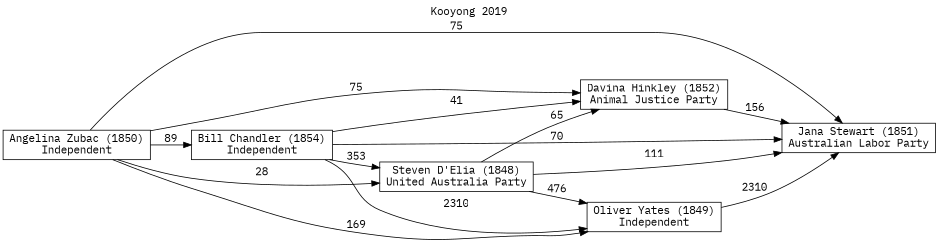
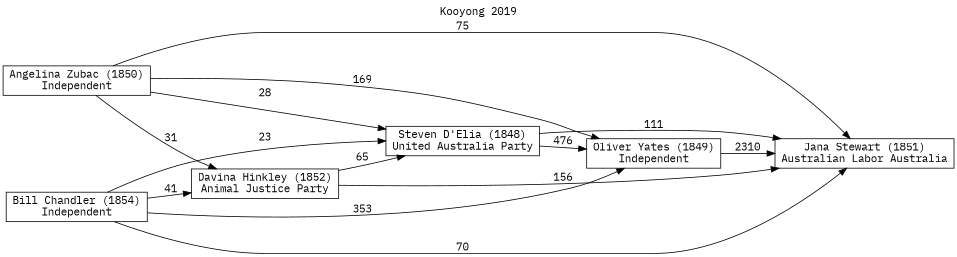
edge "Angelina Zubac (1850) Independent" -> "Davina Hinkley (1852) Animal Justice Party": label "75" -> "31"
edge "Steven D'Elia (1848) United Australia Party" -> "Davina Hinkley (1852) Animal Justice Party": reversed
node "Jana Stewart (1851) Australian Labor Party": label "Jana Stewart (1851) Australian Labor Party" -> "Jana Stewart (1851) Australian Labor Australia"
edge "Angelina Zubac (1850) Independent" -> "Bill Chandler (1854) Independent": removed, label "89"
edge "Bill Chandler (1854) Independent" -> "Steven D'Elia (1848) United Australia Party": label "353" -> "23"
edge "Bill Chandler (1854) Independent" -> "Oliver Yates (1849) Independent": label "2310" -> "353"
